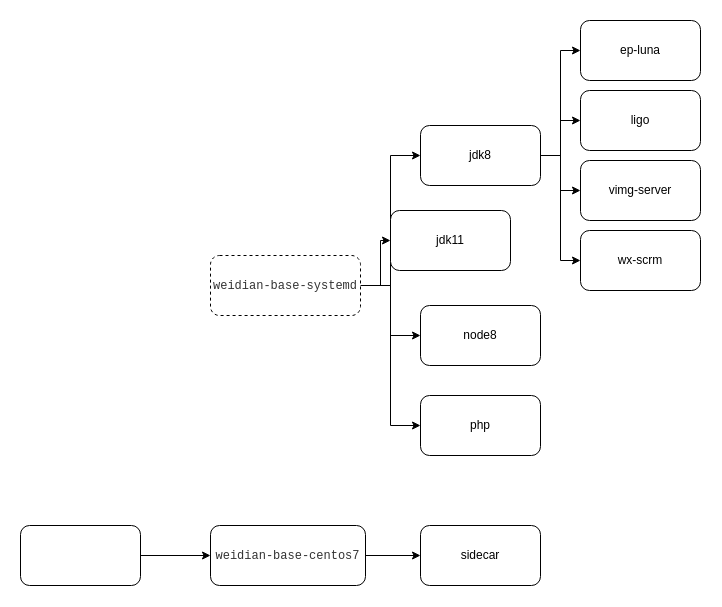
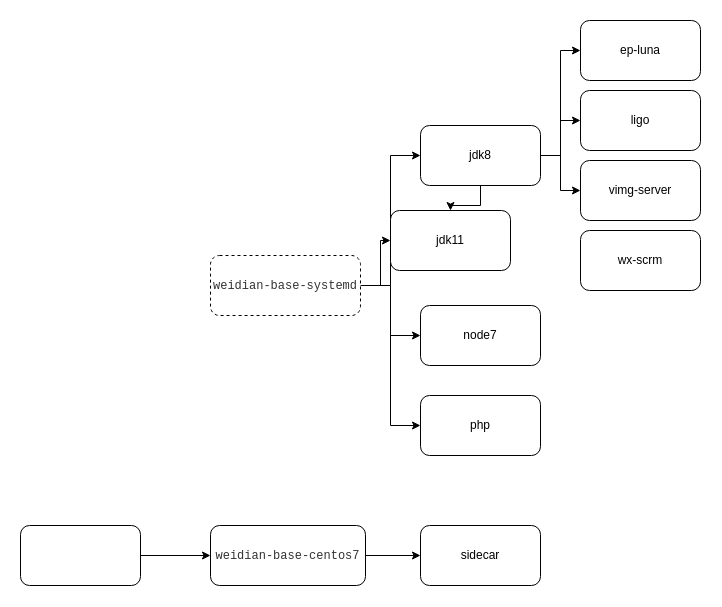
edge "jdk8" -> "wx-scrm": now "jdk8" -> "jdk11"
node "node8": label "node8" -> "node7"
